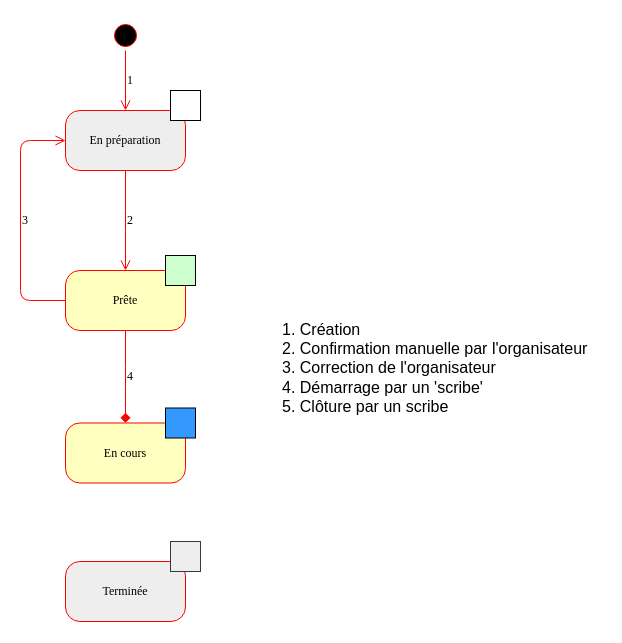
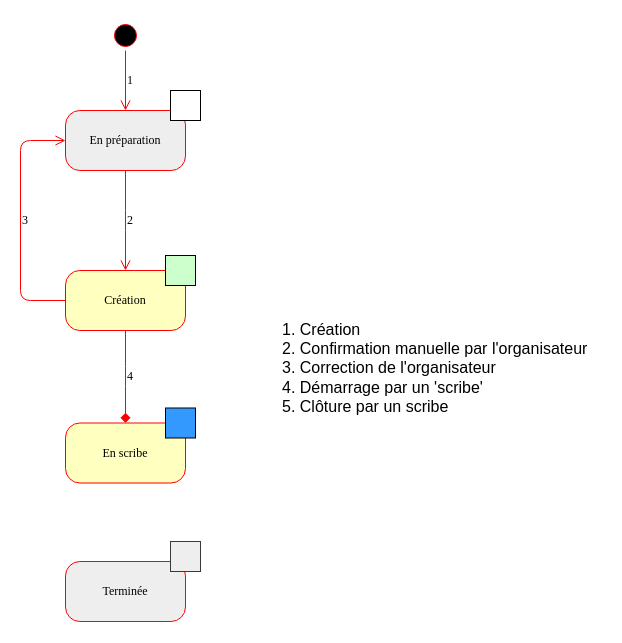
node "Prête": label "Prête" -> "Création"
node "En cours": label "En cours" -> "En scribe"
